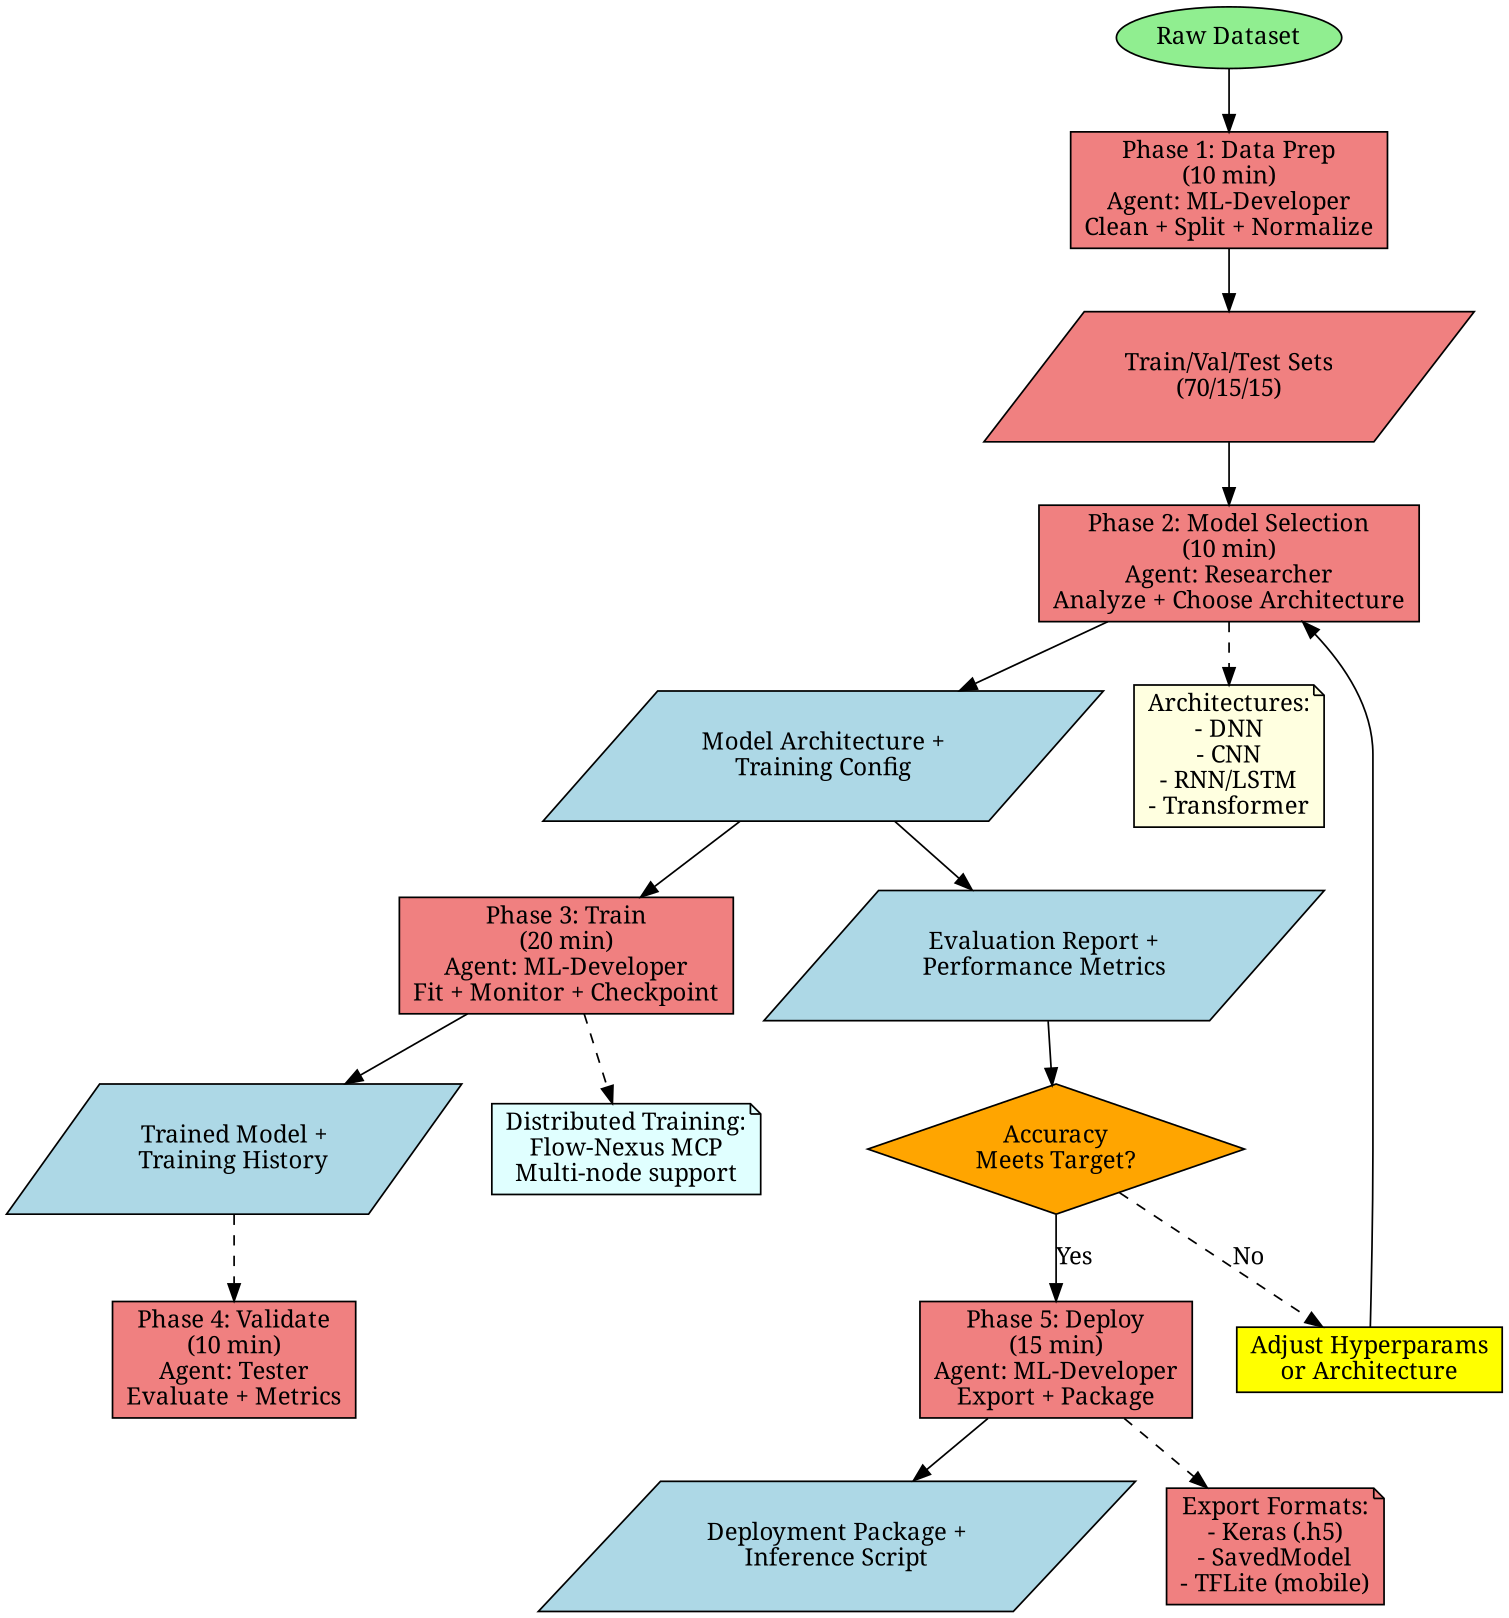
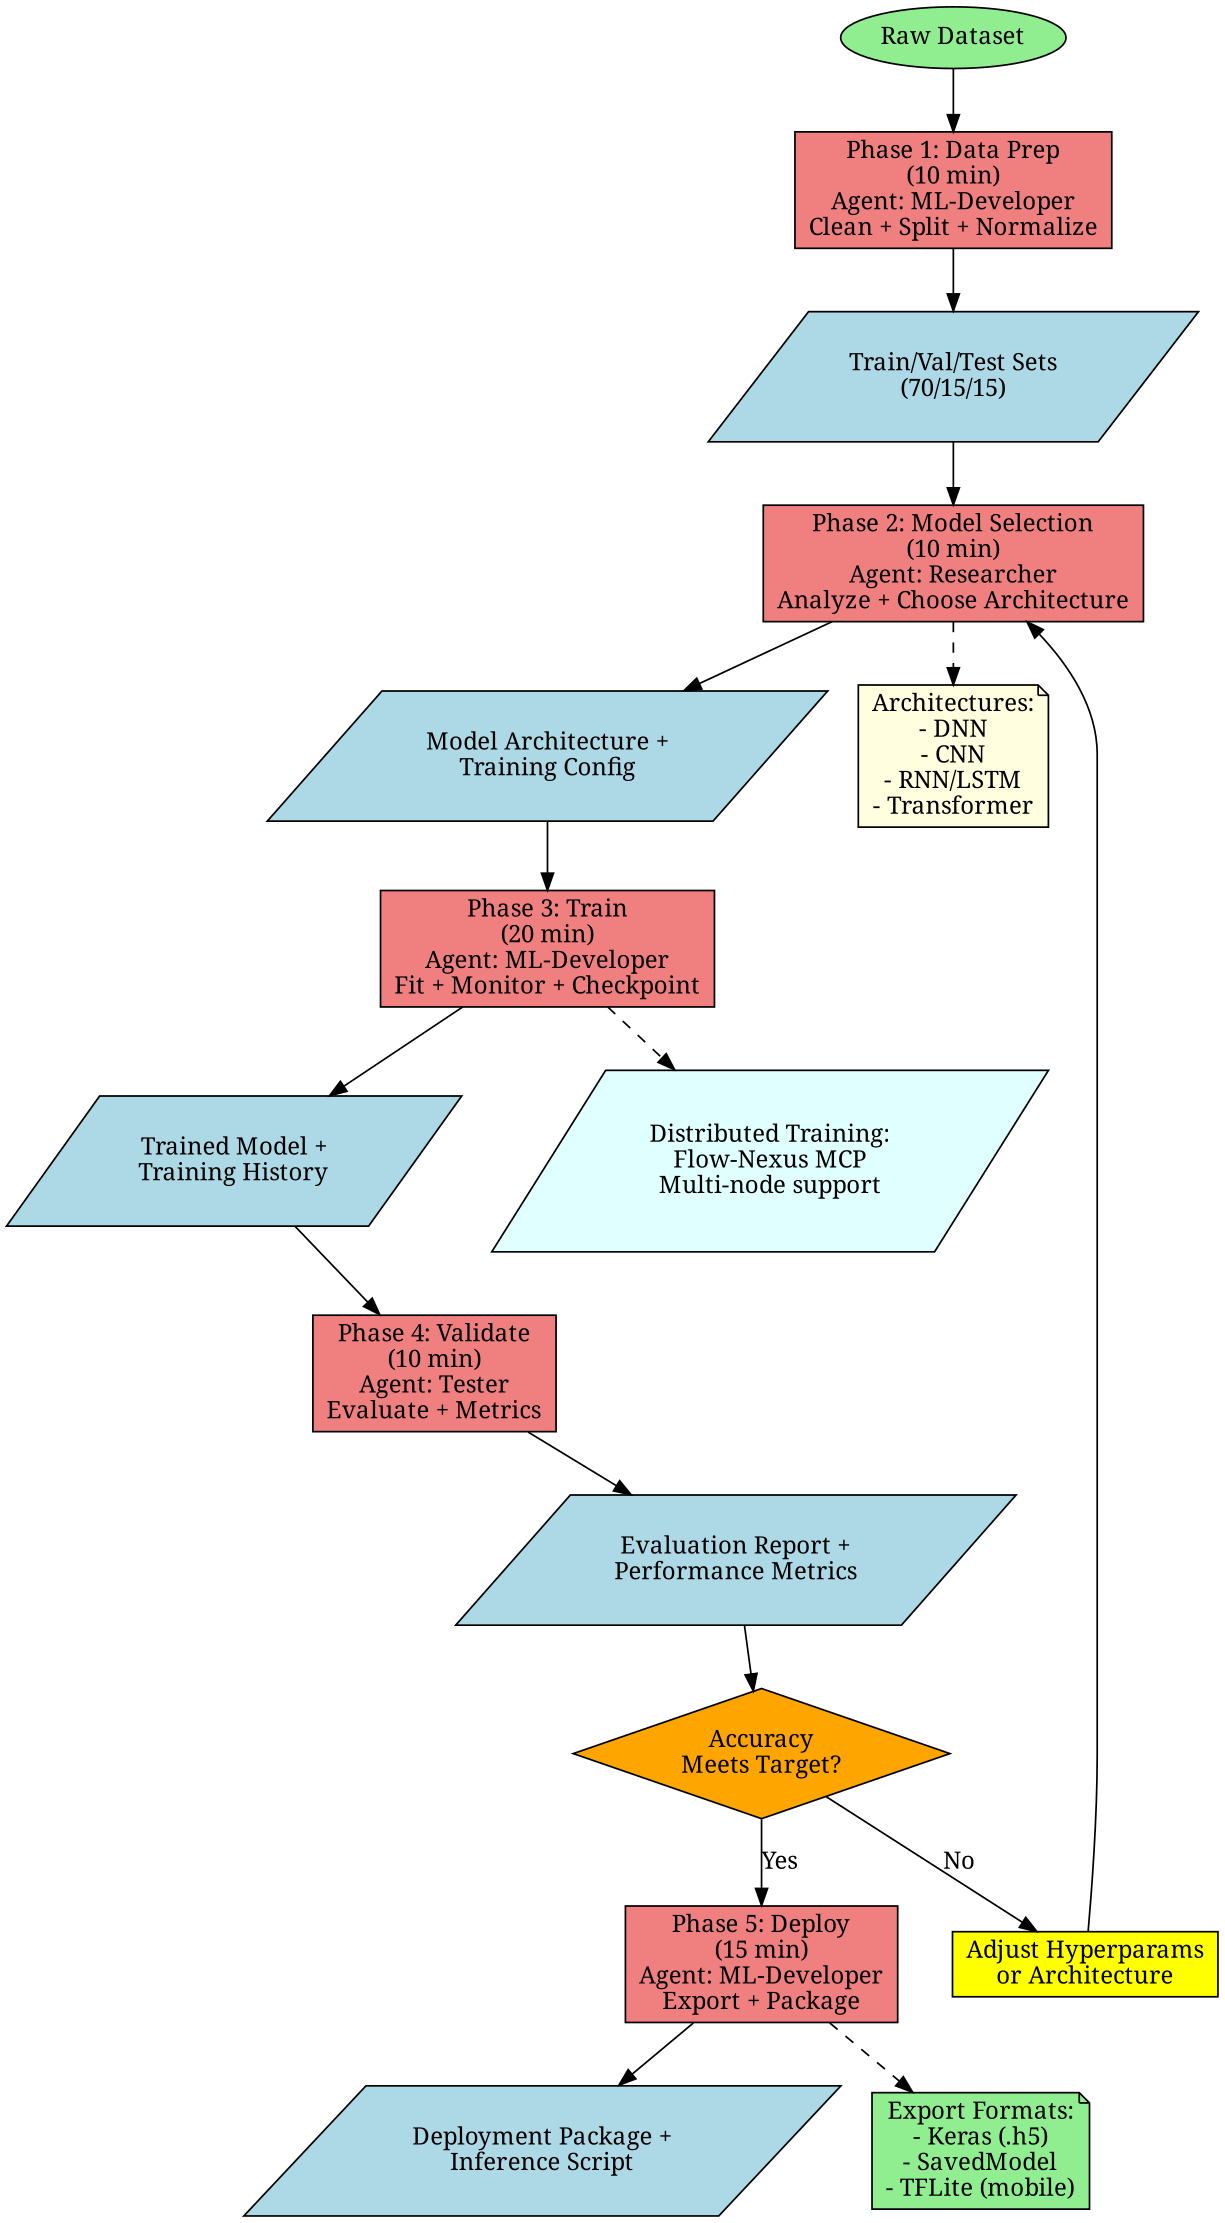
node "Train/Val/Test Sets (70/15/15)": fillcolor lightcoral -> lightblue
edge "Model Architecture + Training Config" -> "Evaluation Report + Performance Metrics": now "Phase 4: Validate (10 min) Agent: Tester Evaluate + Metrics" -> "Evaluation Report + Performance Metrics"
node "Distributed Training: Flow-Nexus MCP Multi-node support": shape note -> parallelogram
edge "Trained Model + Training History" -> "Phase 4: Validate (10 min) Agent: Tester Evaluate + Metrics": style dashed -> solid
edge "Accuracy Meets Target?" -> "Adjust Hyperparams or Architecture": style dashed -> solid
node "Export Formats: - Keras (.h5) - SavedModel - TFLite (mobile)": fillcolor lightcoral -> lightgreen
